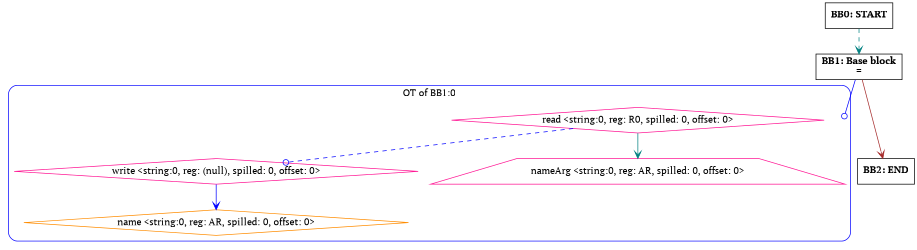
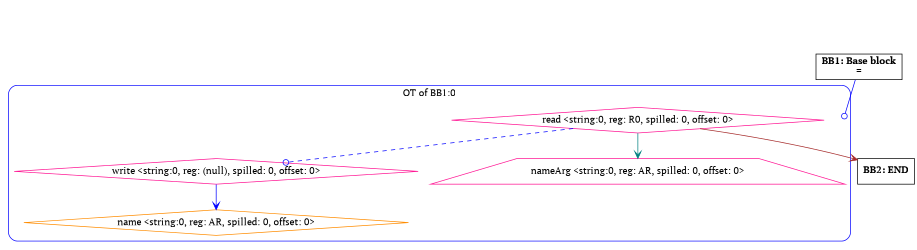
node "BB0: START": removed
edge "BB1: Base block" -> "BB2: END": now "read <string:0, reg: R0, spilled: 0, offset: 0>" -> "BB2: END"
